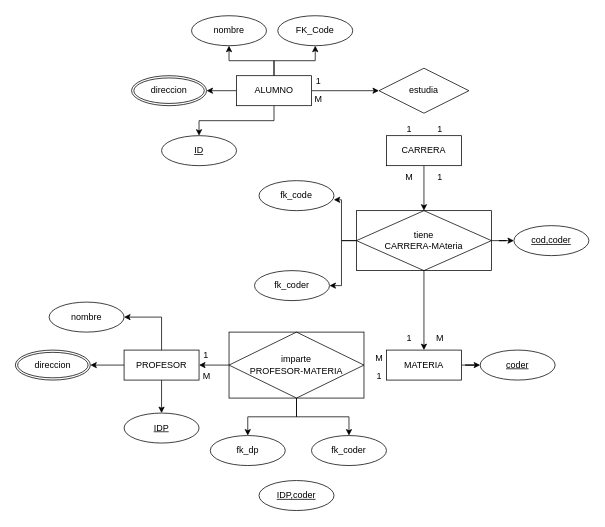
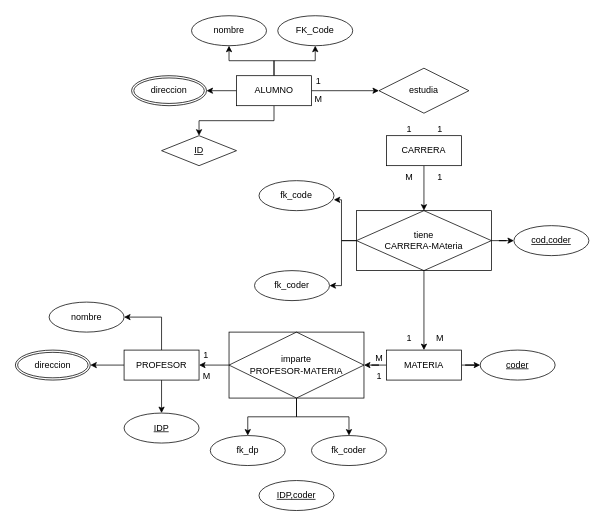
node "ID": shape ellipse -> diamond
edge "MATERIA" -> "imparte PROFESOR-MATERIA": added
